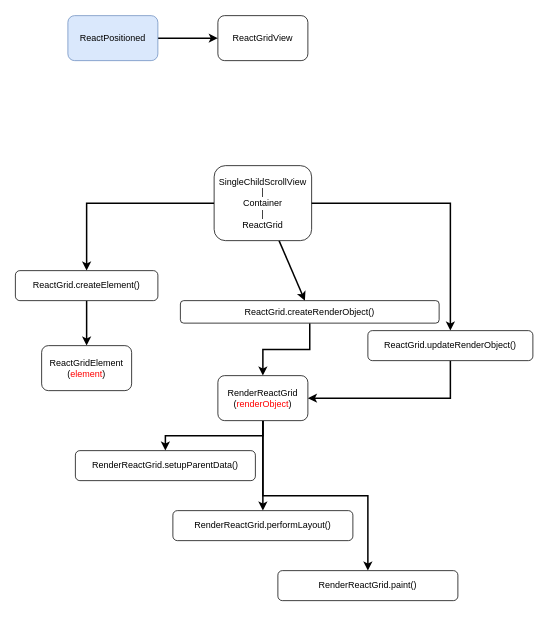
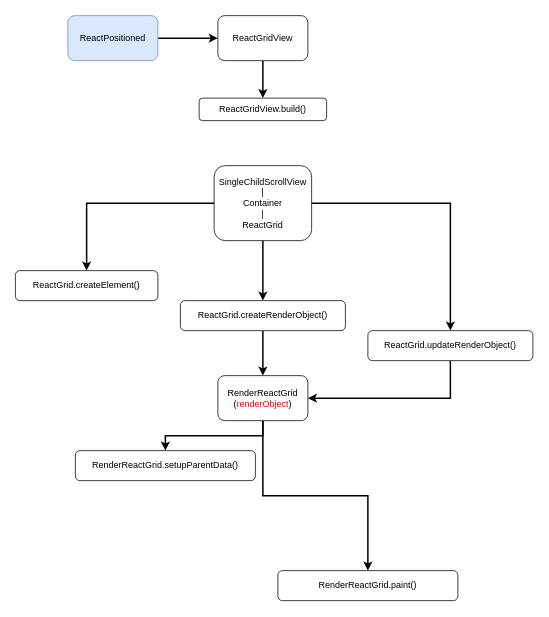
edge "ReactGridView" -> "ReactGridView.build()": added
node "ReactGridView.build()": added
node "ReactGrid.createRenderObject()": size 259x23 -> 165x30
edge "ReactGrid.createElement()" -> "ReactGridElement (element)": removed
node "ReactGridElement (element)": removed
edge "RenderReactGrid (renderObject)" -> "RenderReactGrid.performLayout()": removed
node "RenderReactGrid.performLayout()": removed
